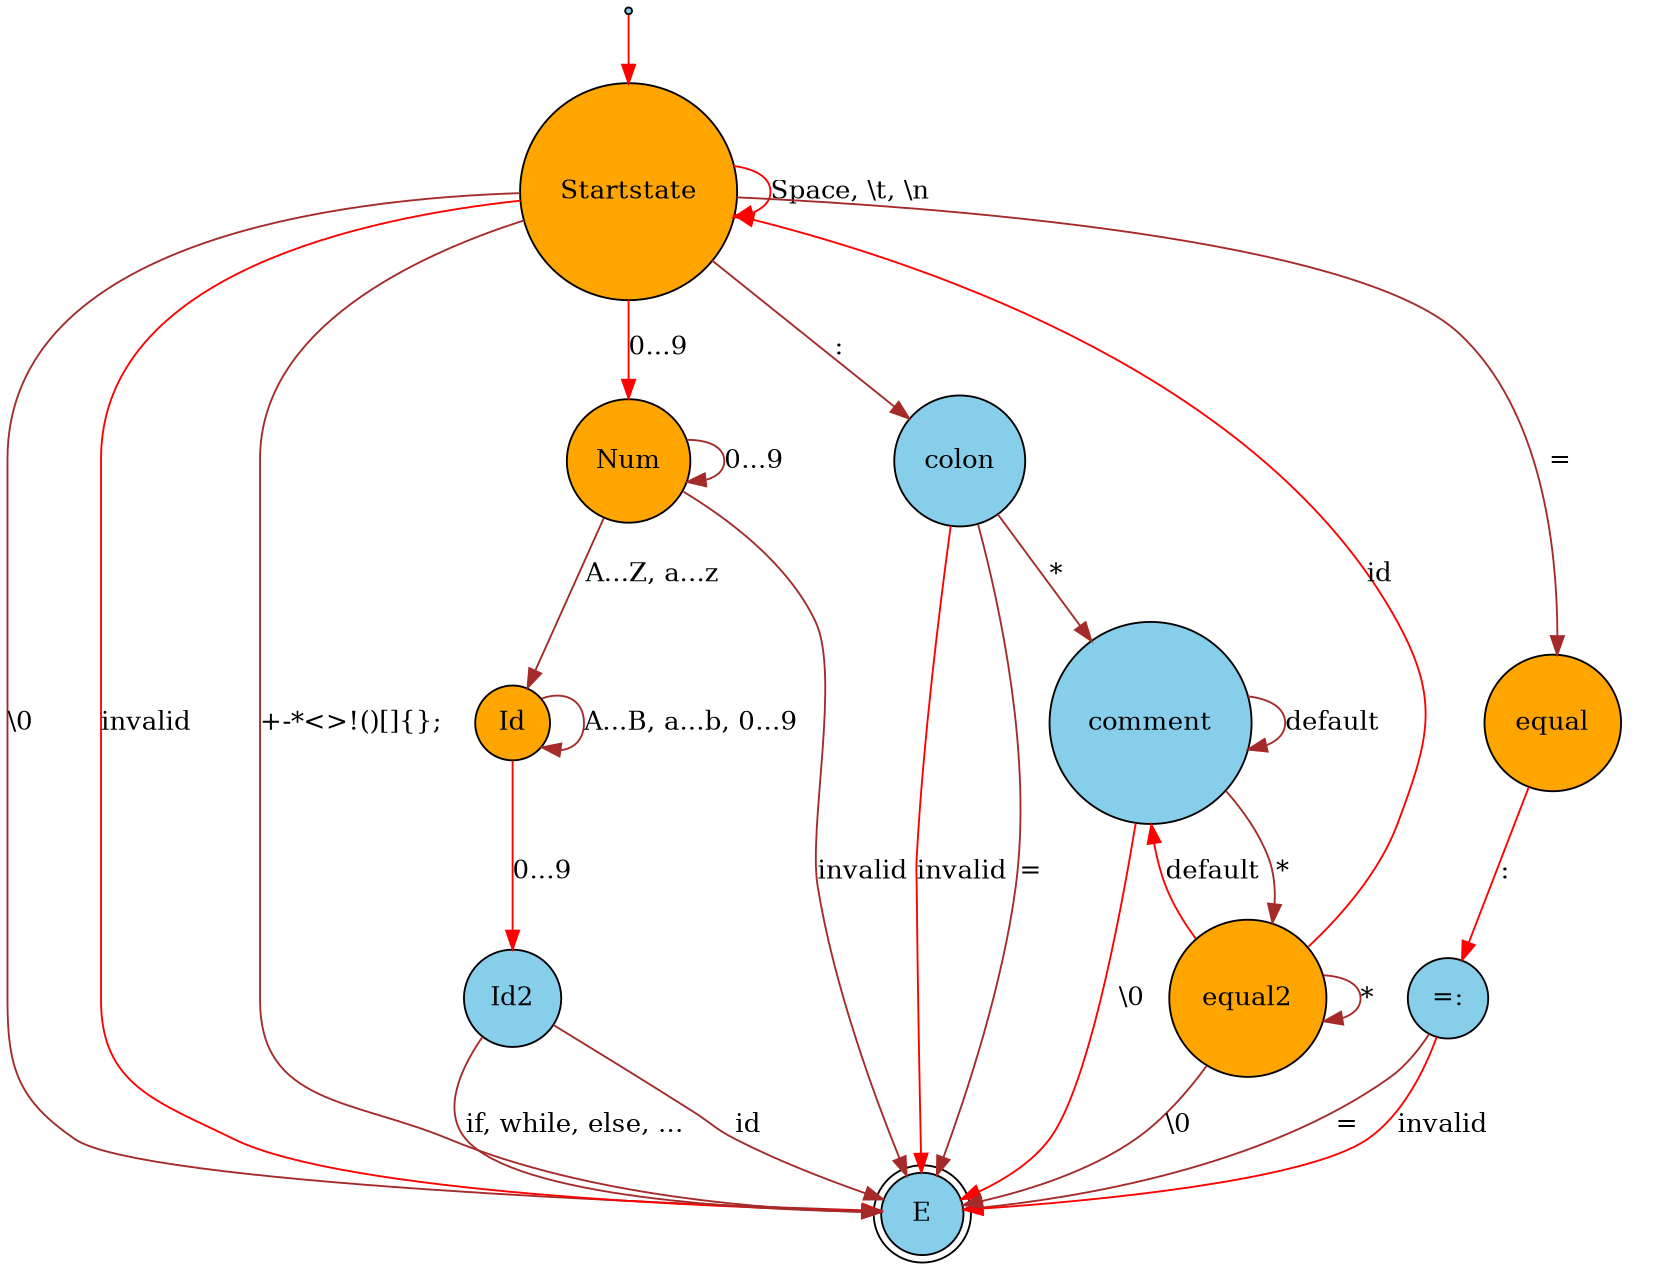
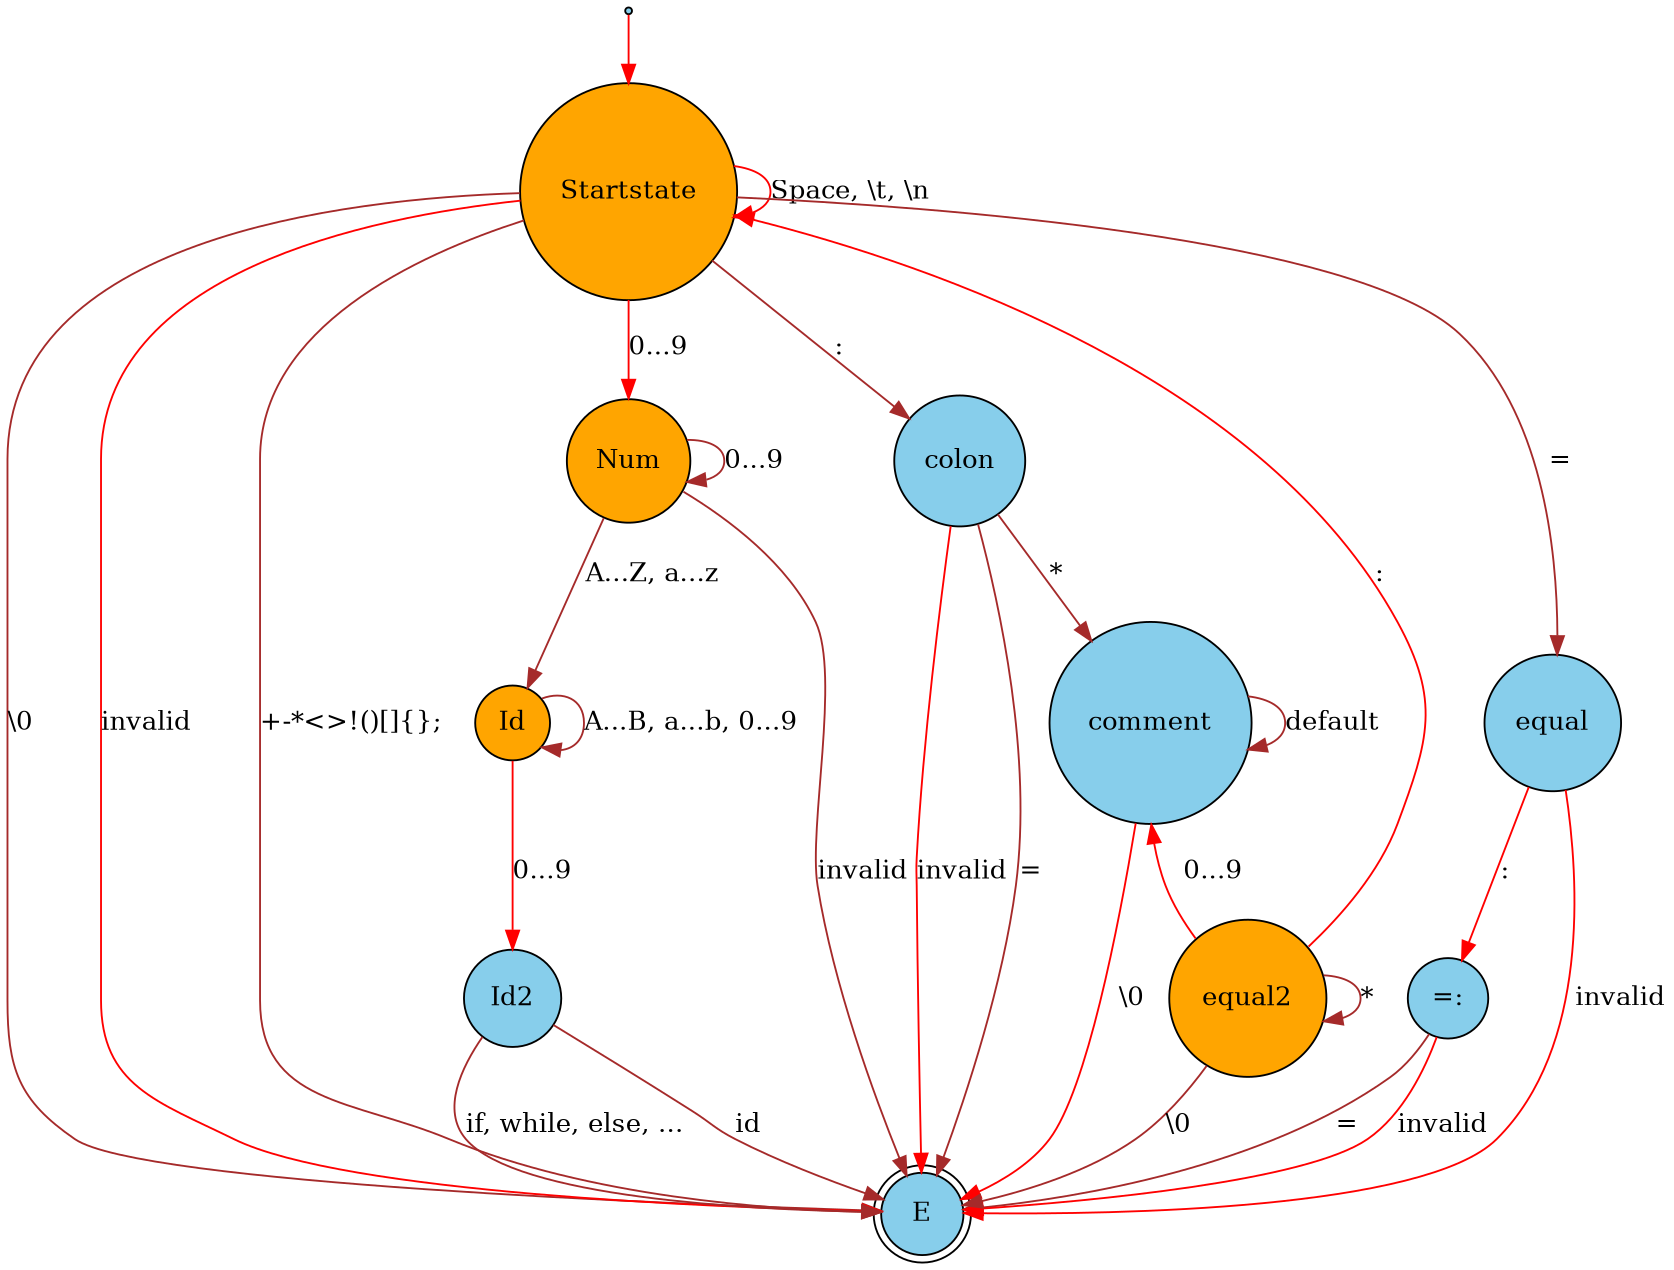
edge "equal2" -> "Startstate": label "id" -> ":"
node "equal": fillcolor orange -> skyblue
edge "comment" -> "equal2": removed, label "*"
edge "equal2" -> "comment": label "default" -> "0...9"
edge "equal" -> "E": added, label "invalid"
